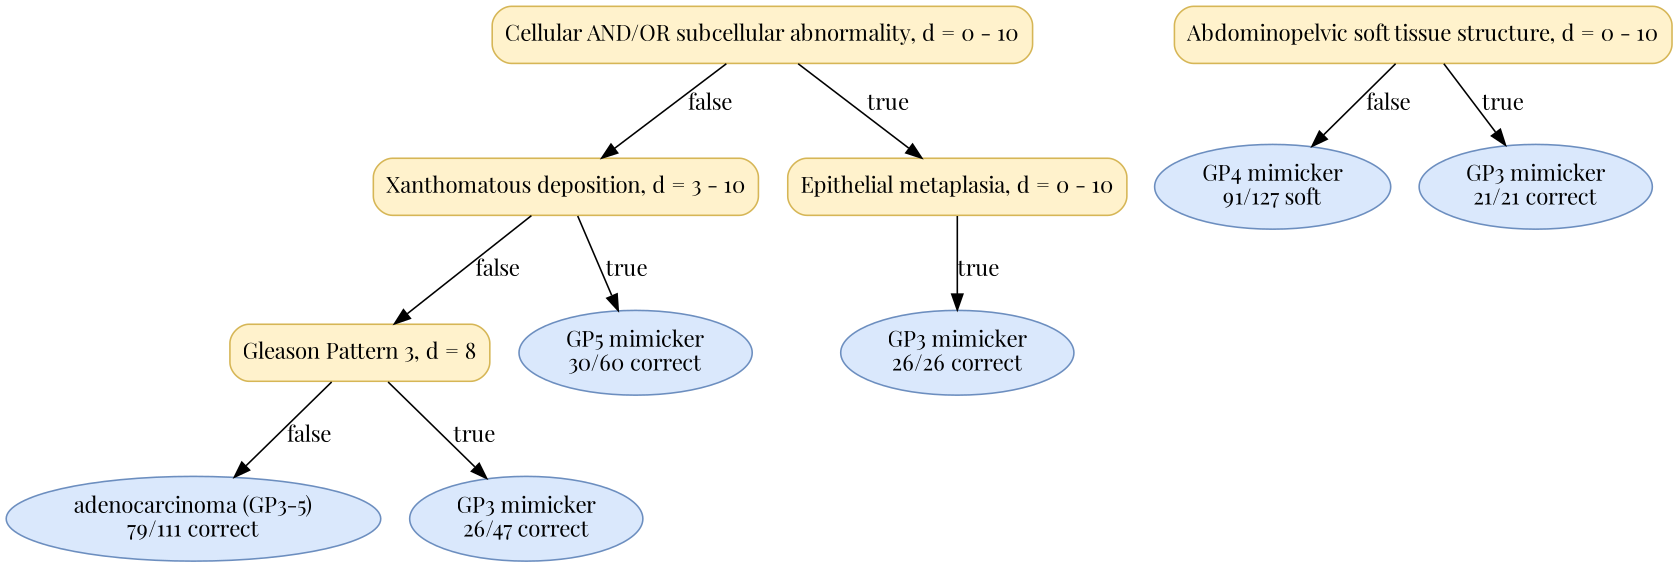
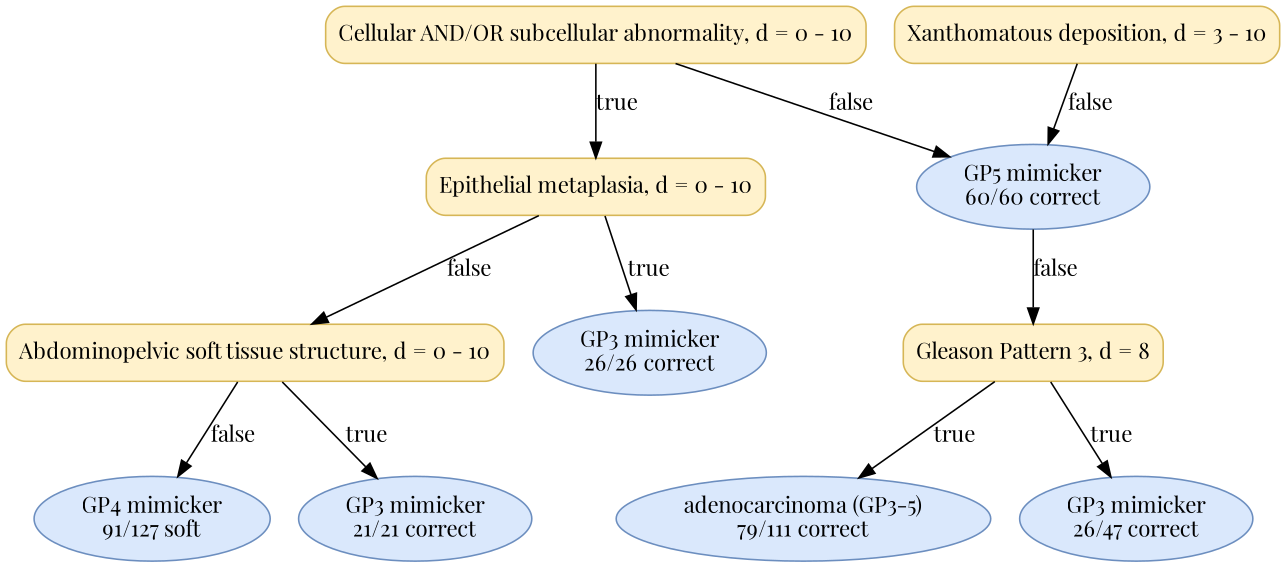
edge "Cellular AND/OR subcellular abnormality, d = 0 - 10" -> "Xanthomatous deposition, d = 3 - 10": now "Cellular AND/OR subcellular abnormality, d = 0 - 10" -> "GP5 mimicker"
edge "Xanthomatous deposition, d = 3 - 10" -> "Gleason Pattern 3, d = 8": now "GP5 mimicker" -> "Gleason Pattern 3, d = 8"
edge "Epithelial metaplasia, d = 0 - 10" -> "Abdominopelvic soft tissue structure, d = 0 - 10": added, label "false"
edge "Xanthomatous deposition, d = 3 - 10" -> "GP5 mimicker": label "true" -> "false"
node "GP5 mimicker": text "30/60 correct" -> "60/60 correct"
edge "Gleason Pattern 3, d = 8" -> "adenocarcinoma (GP3-5)": label "false" -> "true"
